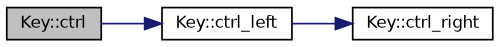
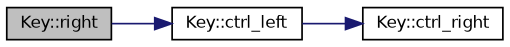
node "Key::ctrl": label "Key::ctrl" -> "Key::right"
